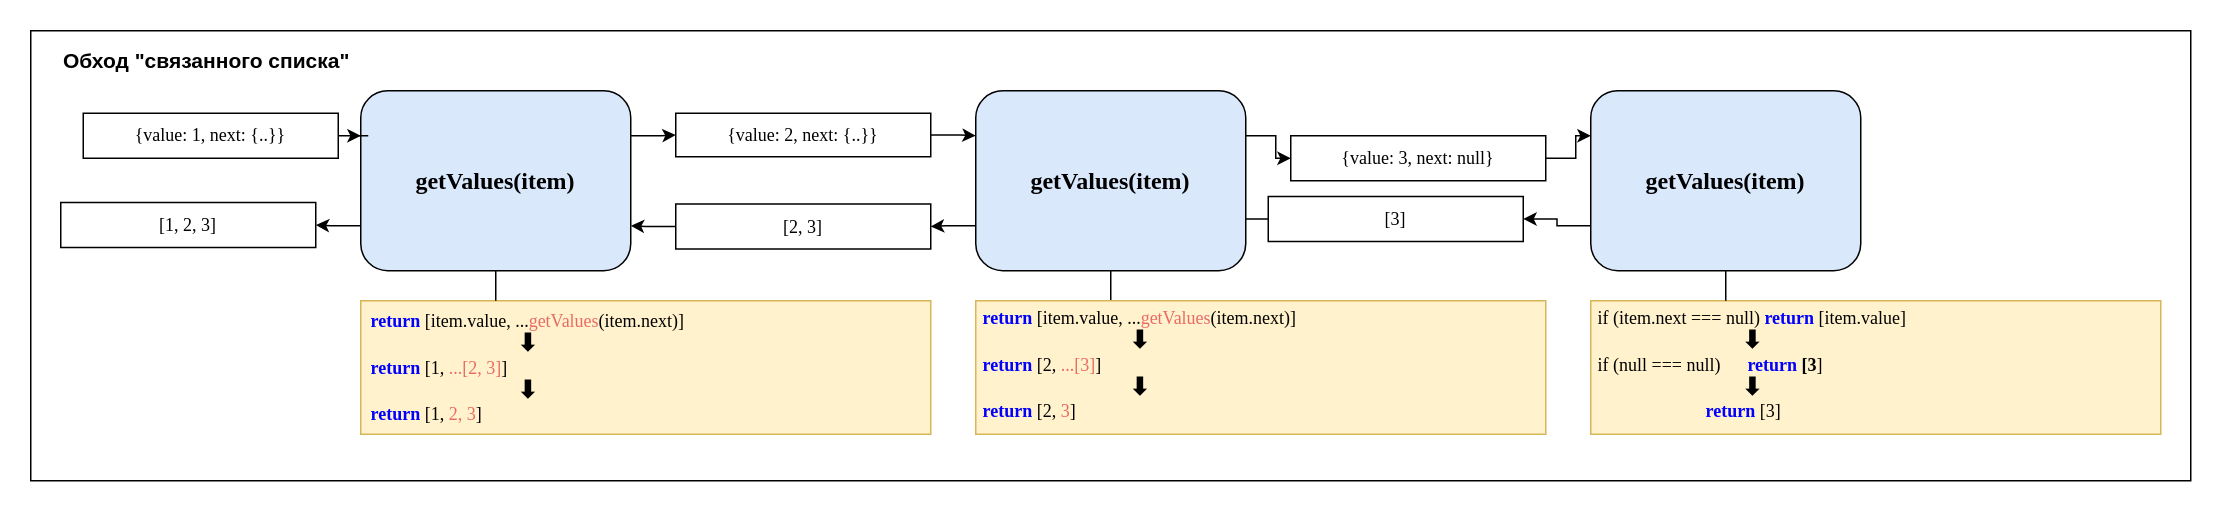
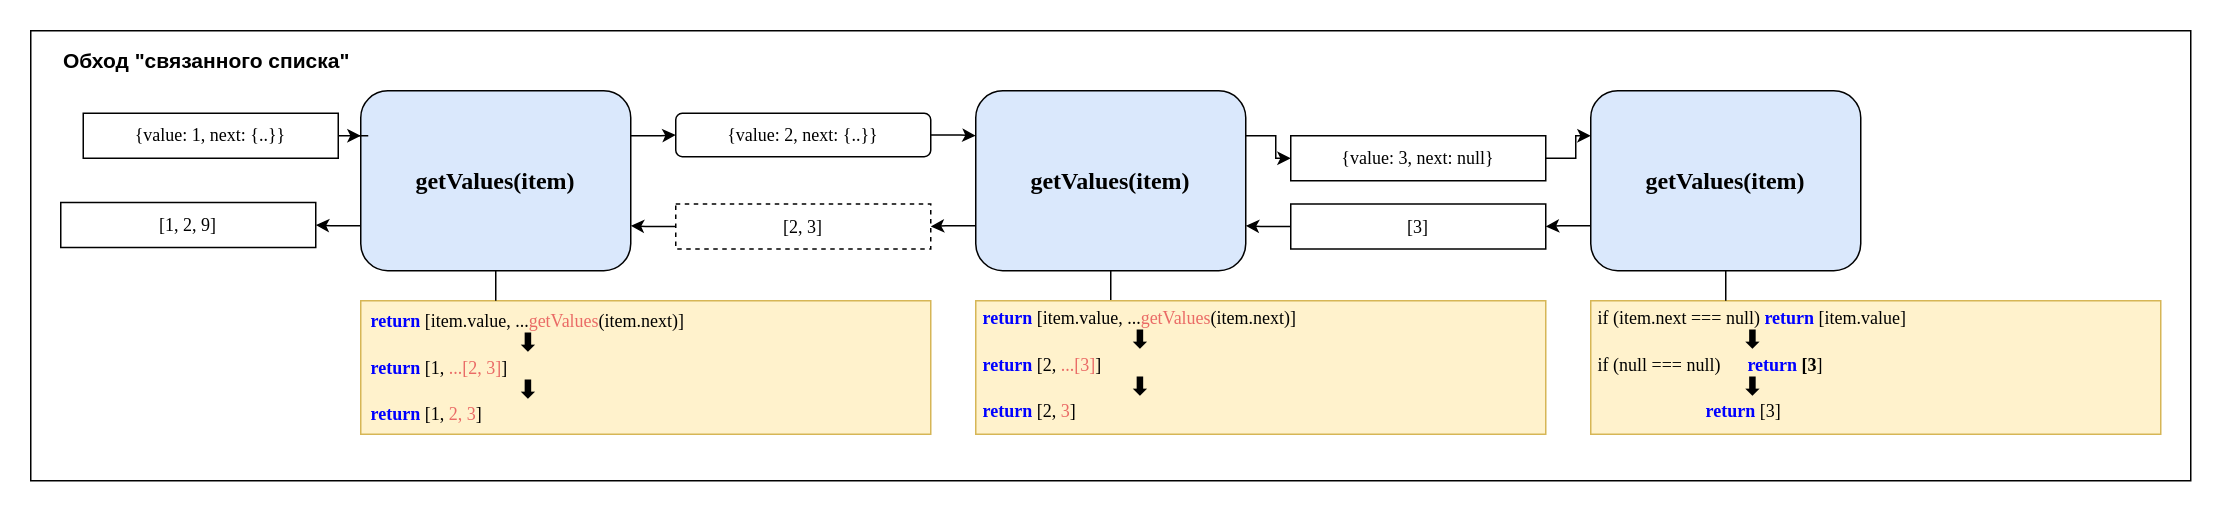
node "{value: 2, next: {..}}": shape rectangle -> rounded rectangle
node "[3]": moved (1396, 219) -> (1418, 227)
node "[1, 2, 3]": label "[1, 2, 3]" -> "[1, 2, 9]"
node "[2, 3]": style solid -> dashed
